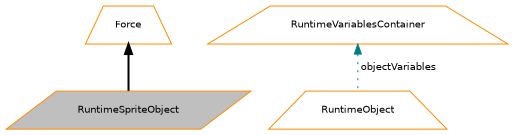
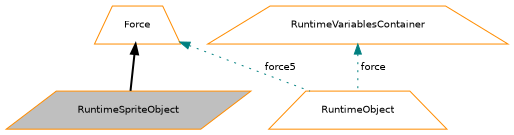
edge "RuntimeObject" -> "Force": added, label "force5"
edge "RuntimeObject" -> "RuntimeVariablesContainer": label " objectVariables" -> " force"
